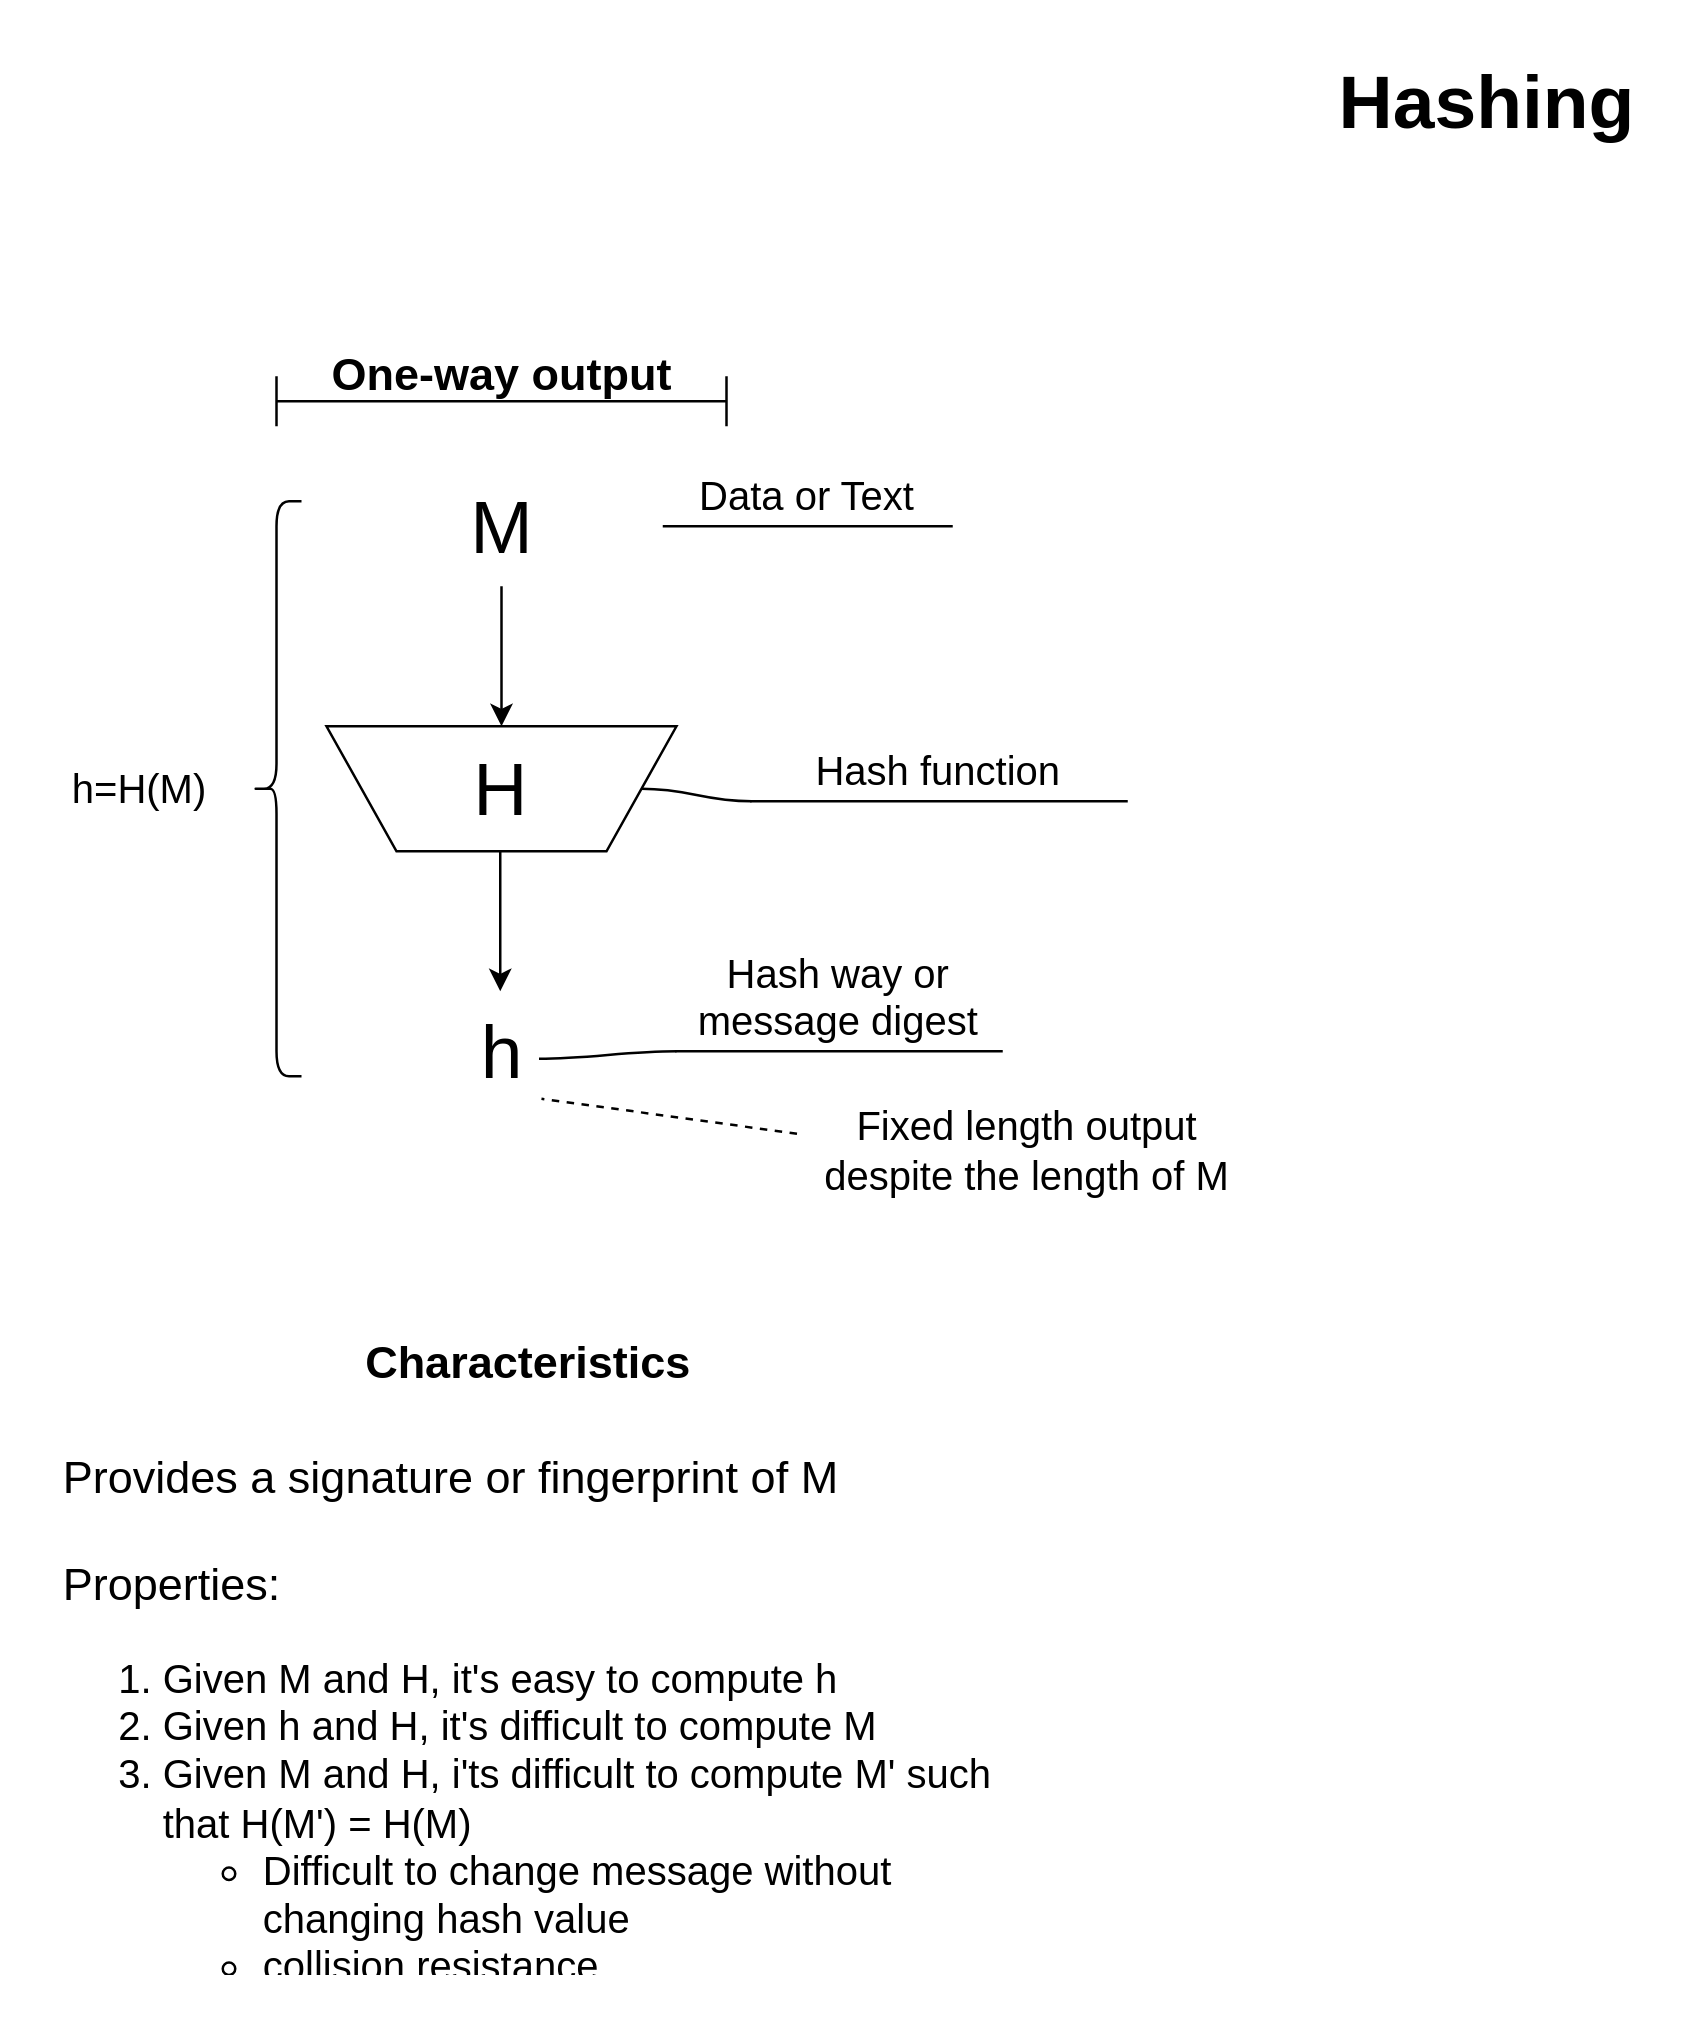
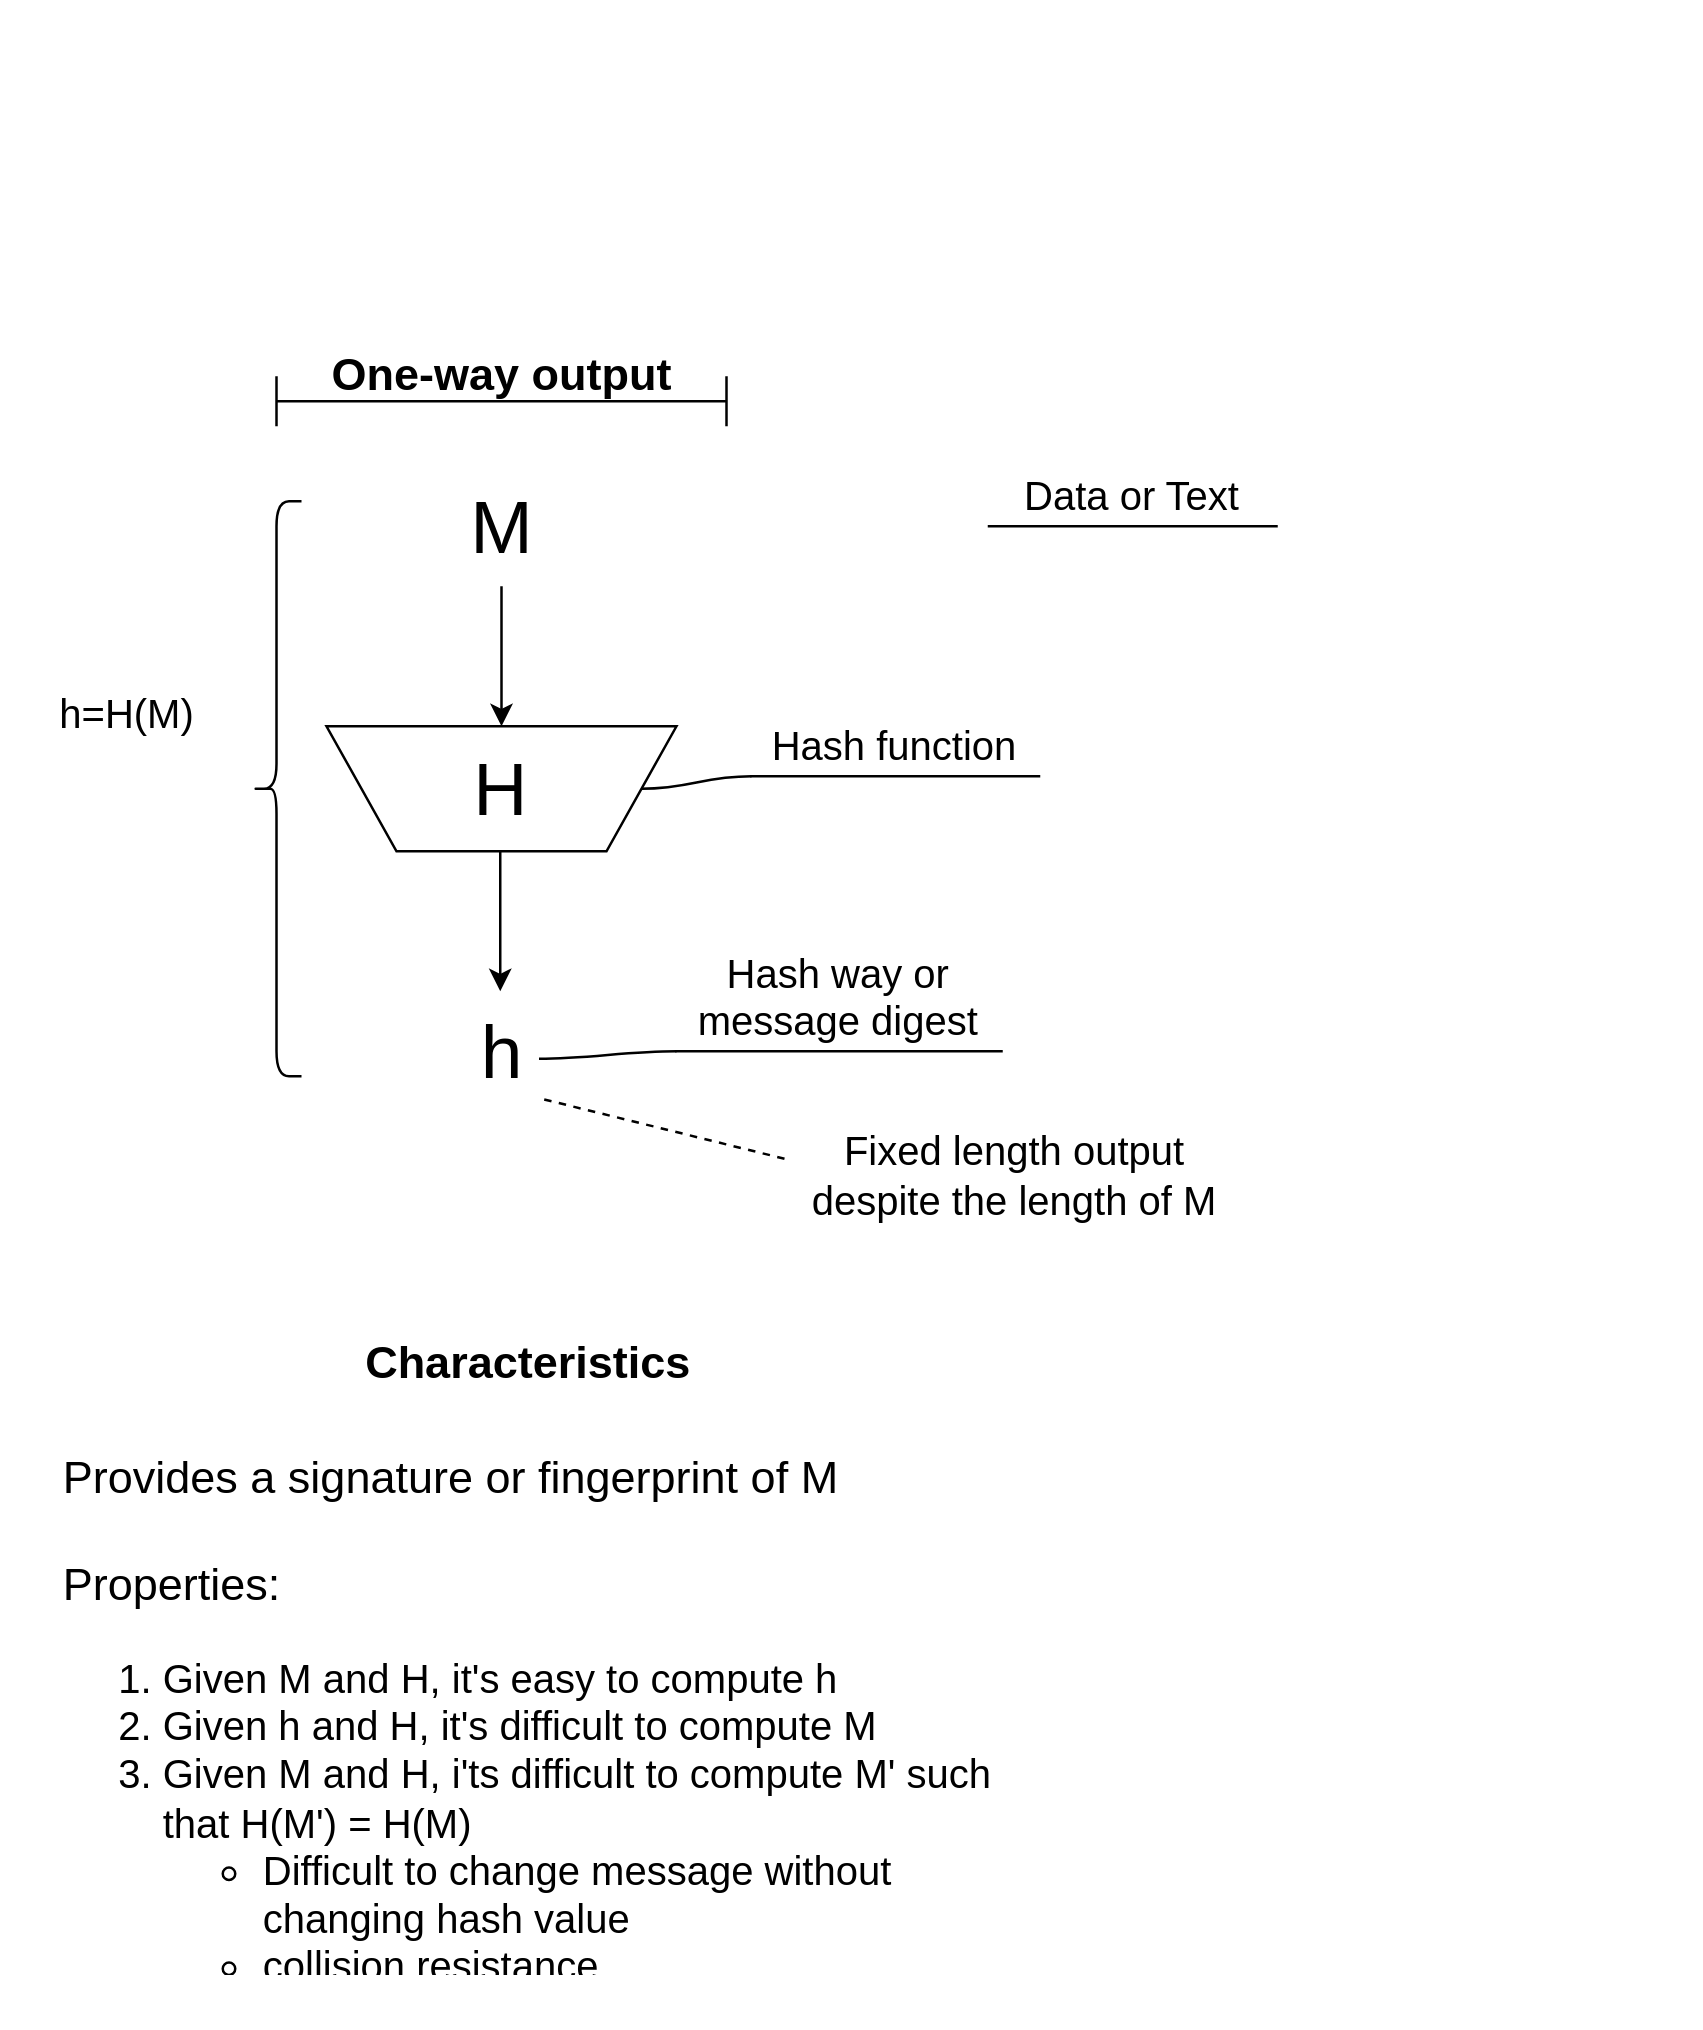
node "Hashing": removed
node "Data or Text": moved (808, 501) -> (1133, 501)
node "Hash function": size 375x75 -> 288x50
node "h=H(M)": moved (139, 789) -> (126, 714)
node "Fixed length output despite the length of M": moved (1026, 1151) -> (1014, 1176)
